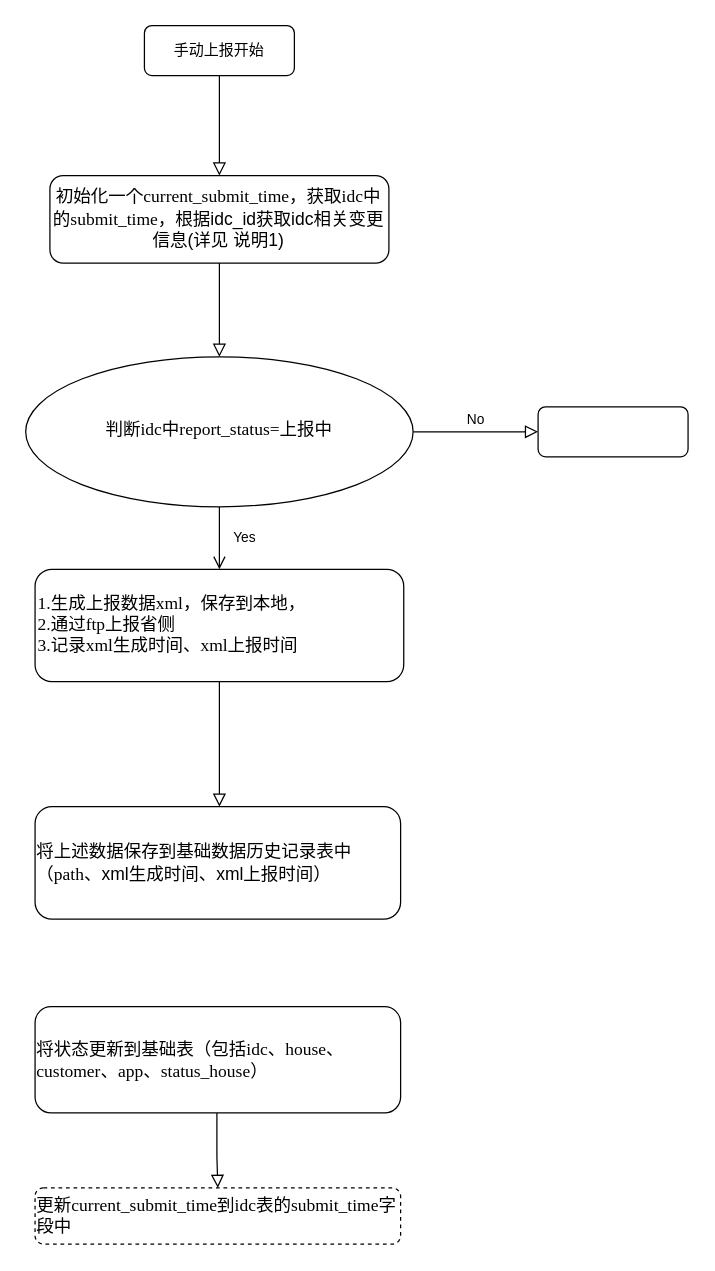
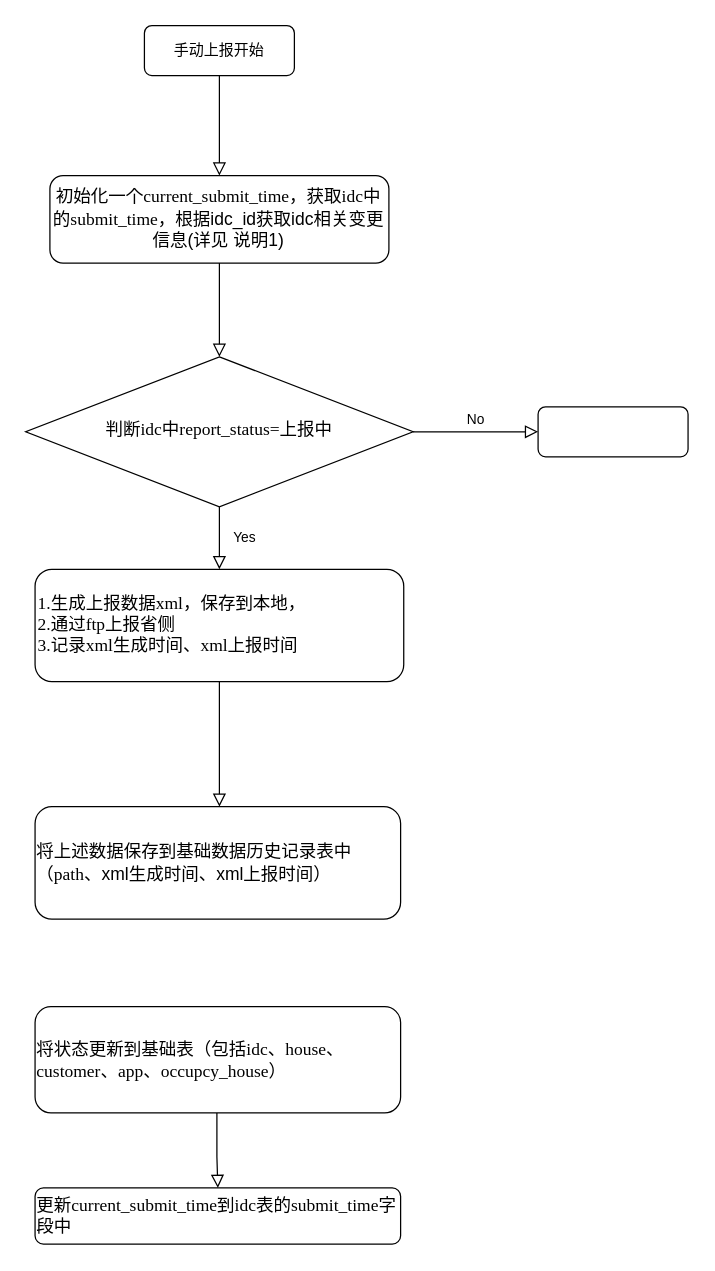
node "判断idc中report_status=上报中": shape ellipse -> diamond
edge "判断idc中report_status=上报中" -> "1.生成上报数据xml，保存到本地， 2.通过ftp上报省侧 3.记录xml生成时间、xml上报时间": arrowhead open -> block
node "将状态更新到基础表（包括idc、house、customer、app、status_house）": label "将状态更新到基础表（包括idc、house、customer、app、status_house）" -> "将状态更新到基础表（包括idc、house、customer、app、occupcy_house）"
node "更新current_submit_time到idc表的submit_time字段中": style dashed -> solid
